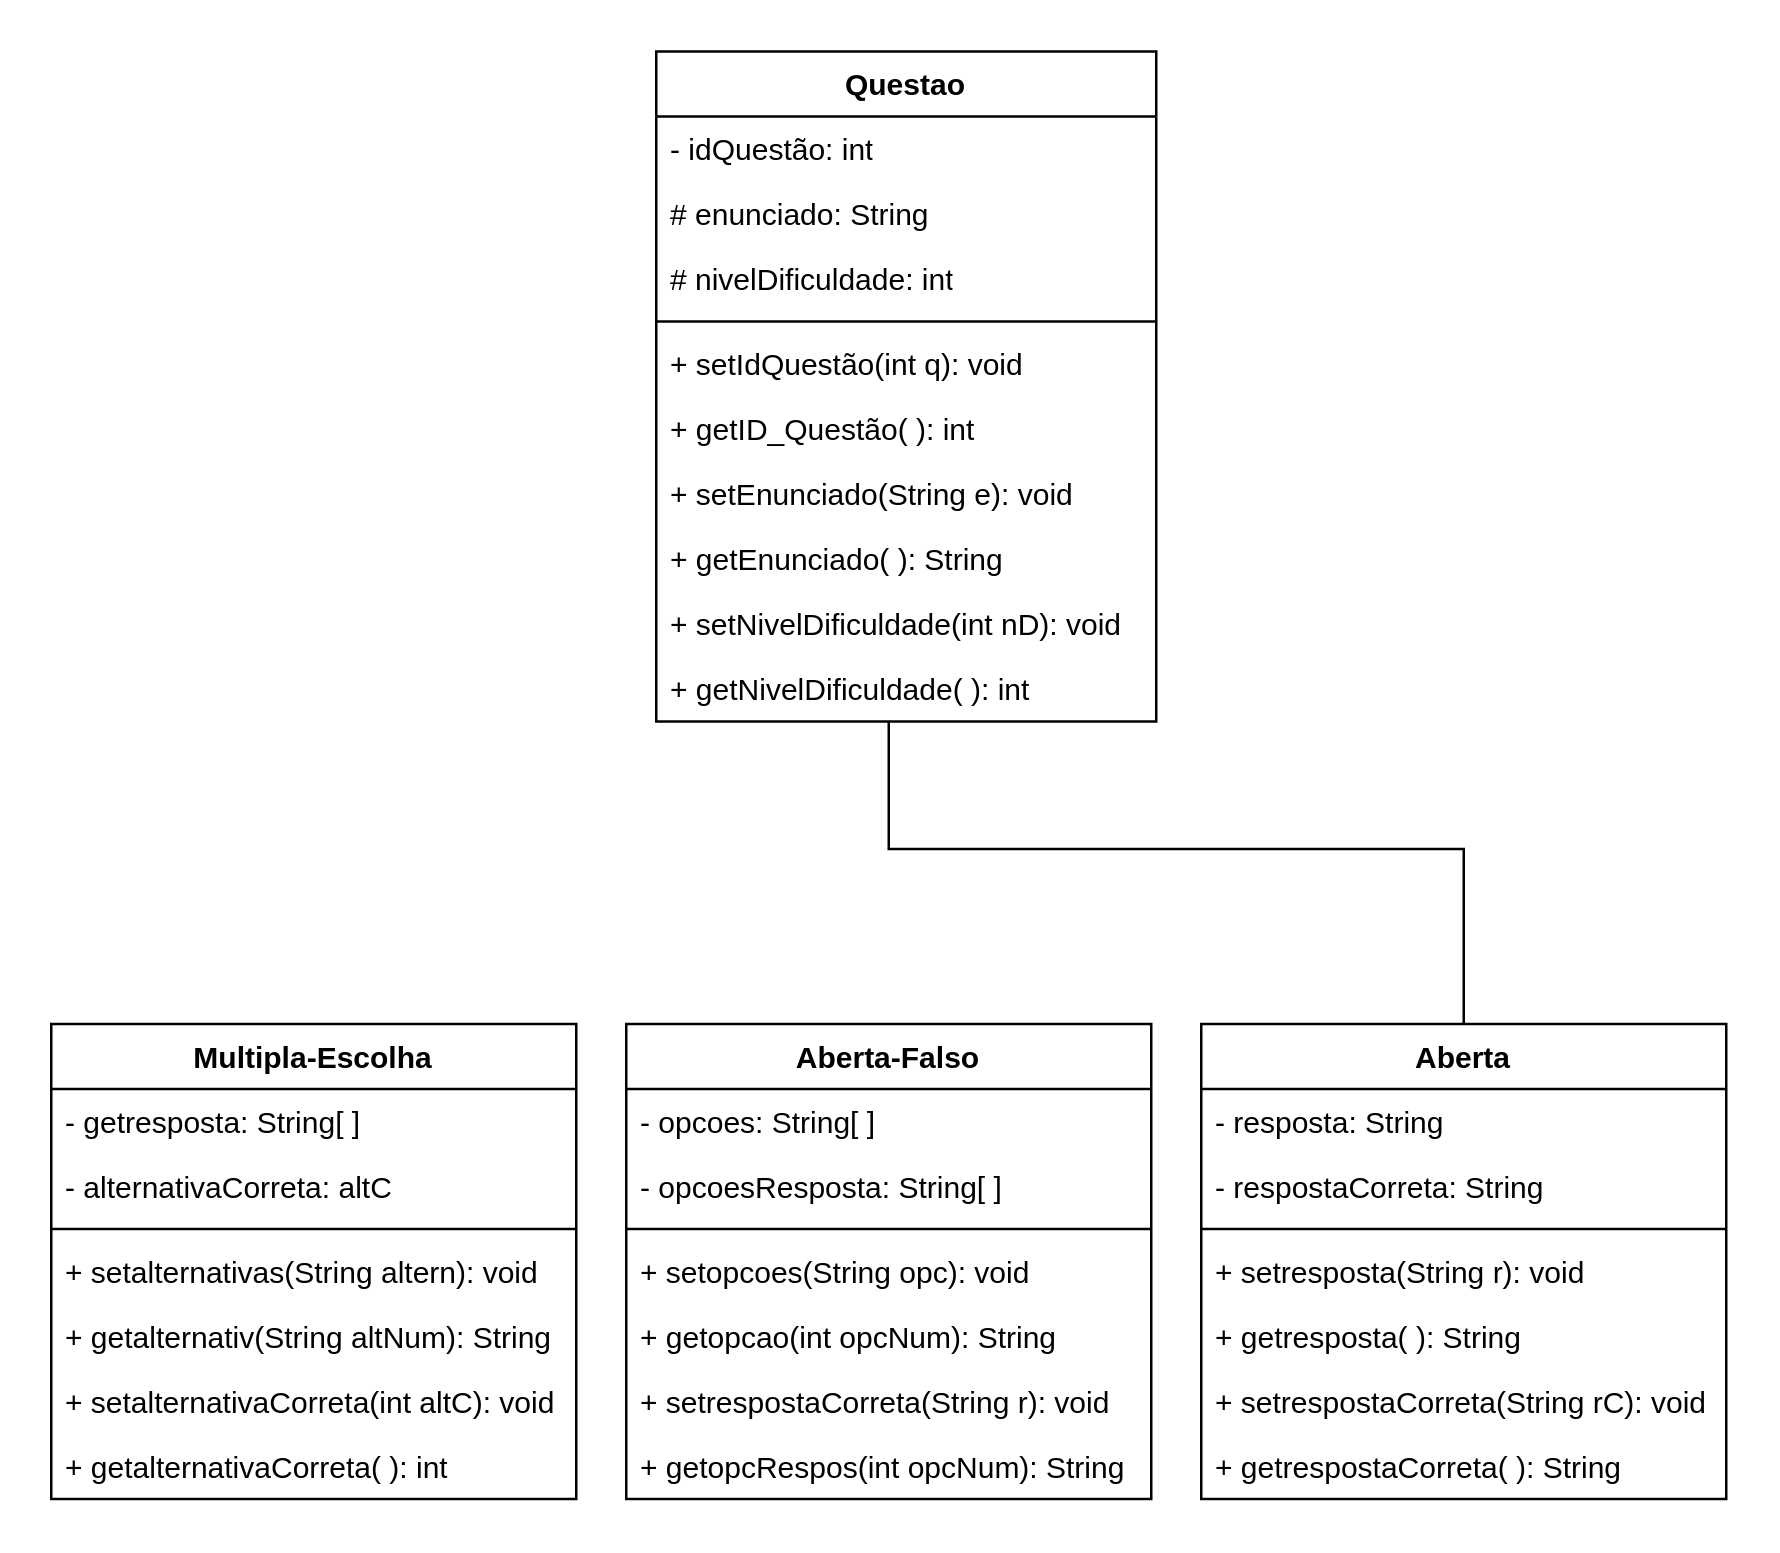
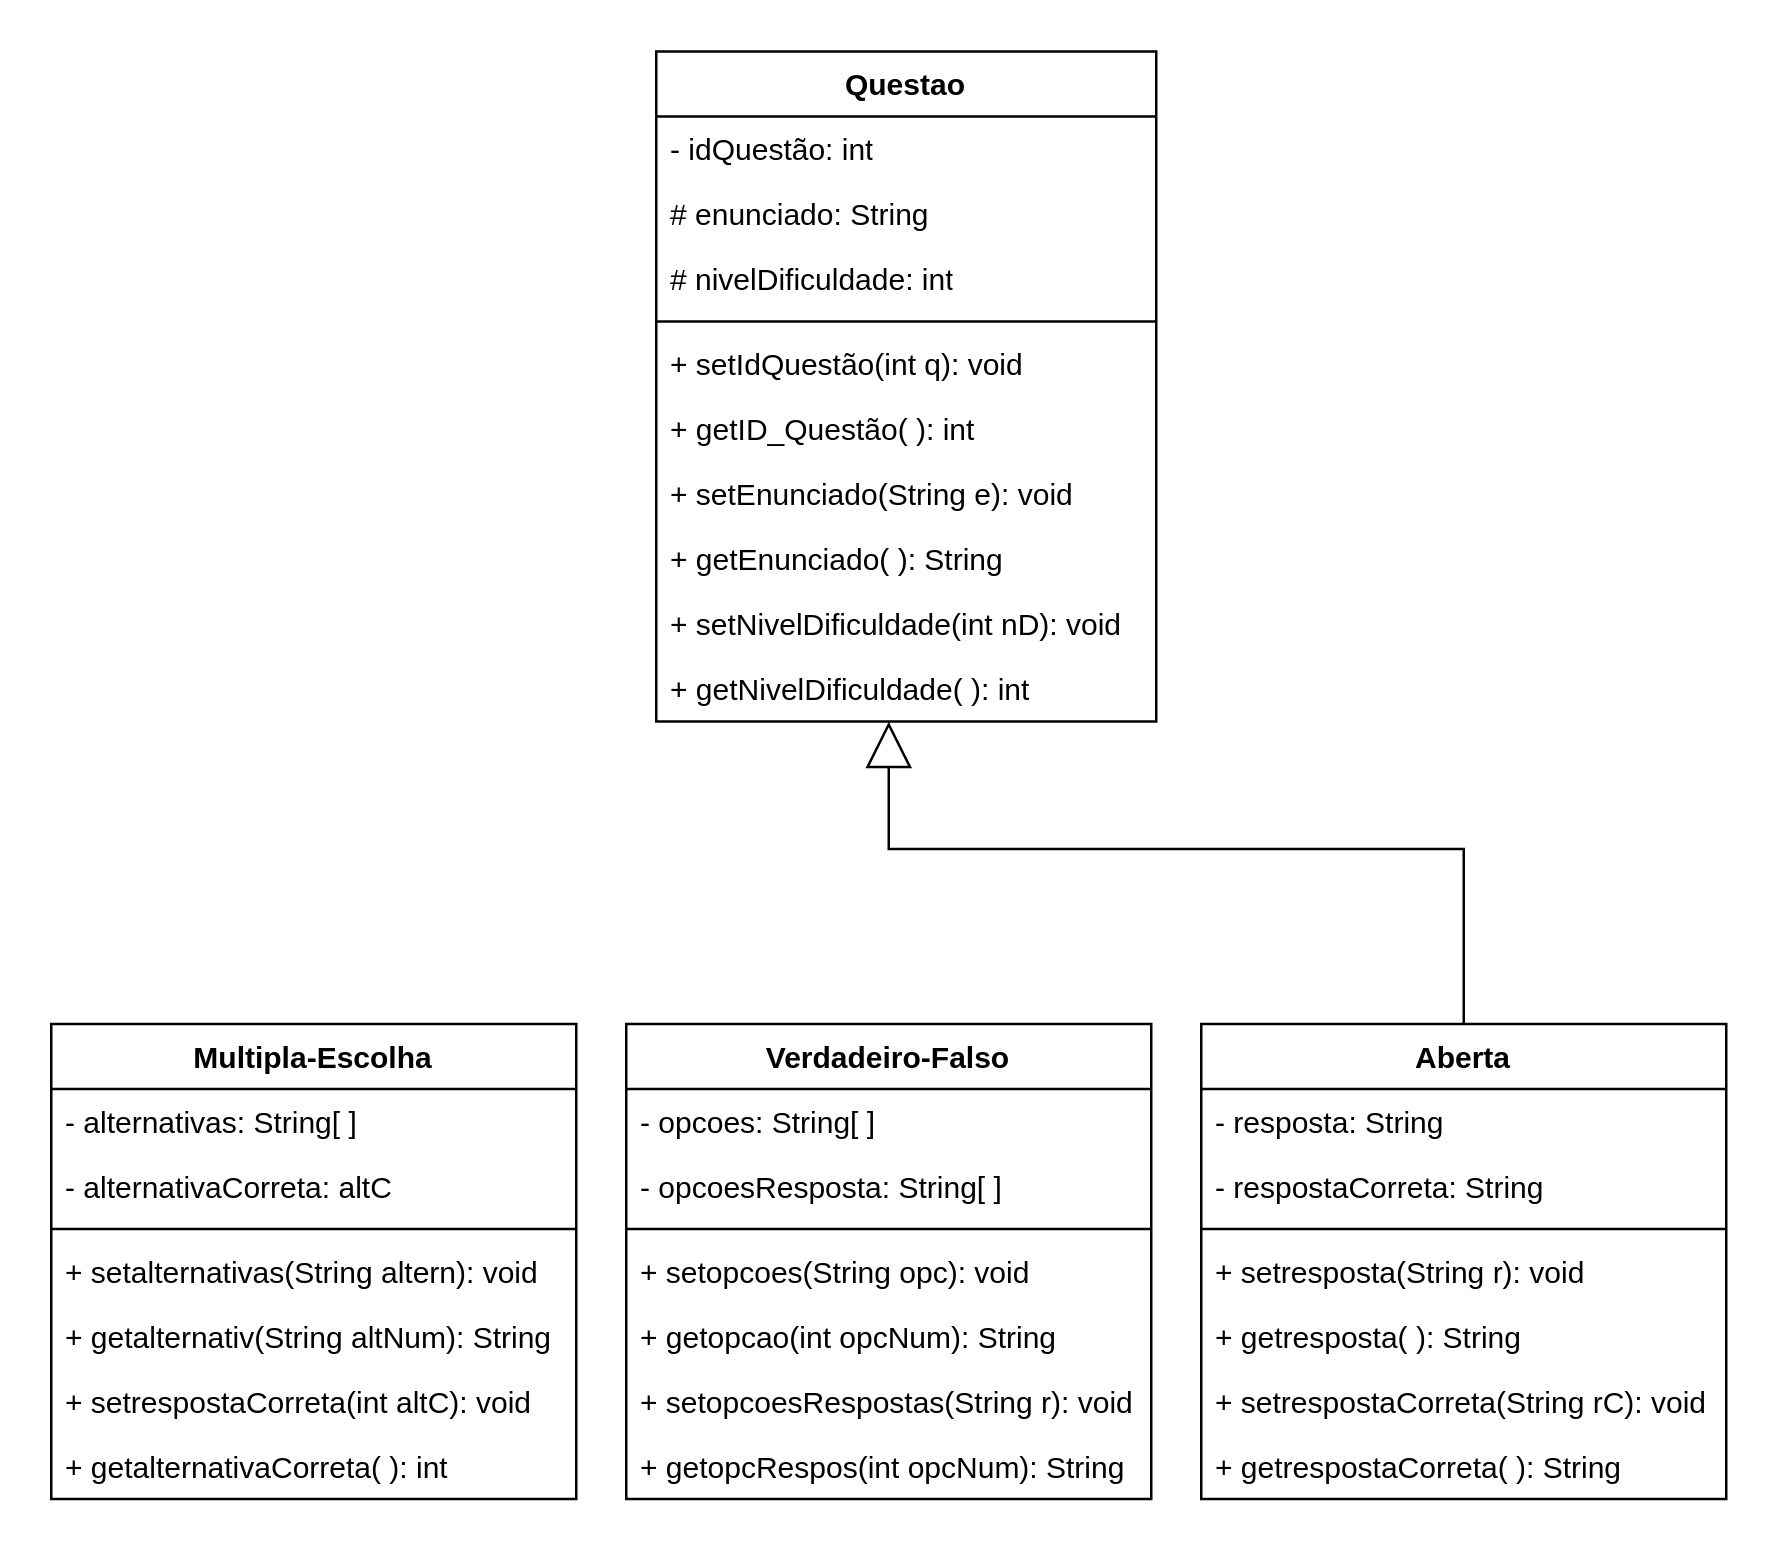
edge "+ getNivelDificuldade( ): int" -- "Aberta": arrowhead none -> block
node "Aberta-Falso": label "Aberta-Falso" -> "Verdadeiro-Falso"
node "- getresposta: String[ ]": label "- getresposta: String[ ]" -> "- alternativas: String[ ]"
node "+ setalternativaCorreta(int altC): void": label "+ setalternativaCorreta(int altC): void" -> "+ setrespostaCorreta(int altC): void"
node "+ setrespostaCorreta(String r): void": label "+ setrespostaCorreta(String r): void" -> "+ setopcoesRespostas(String r): void"
